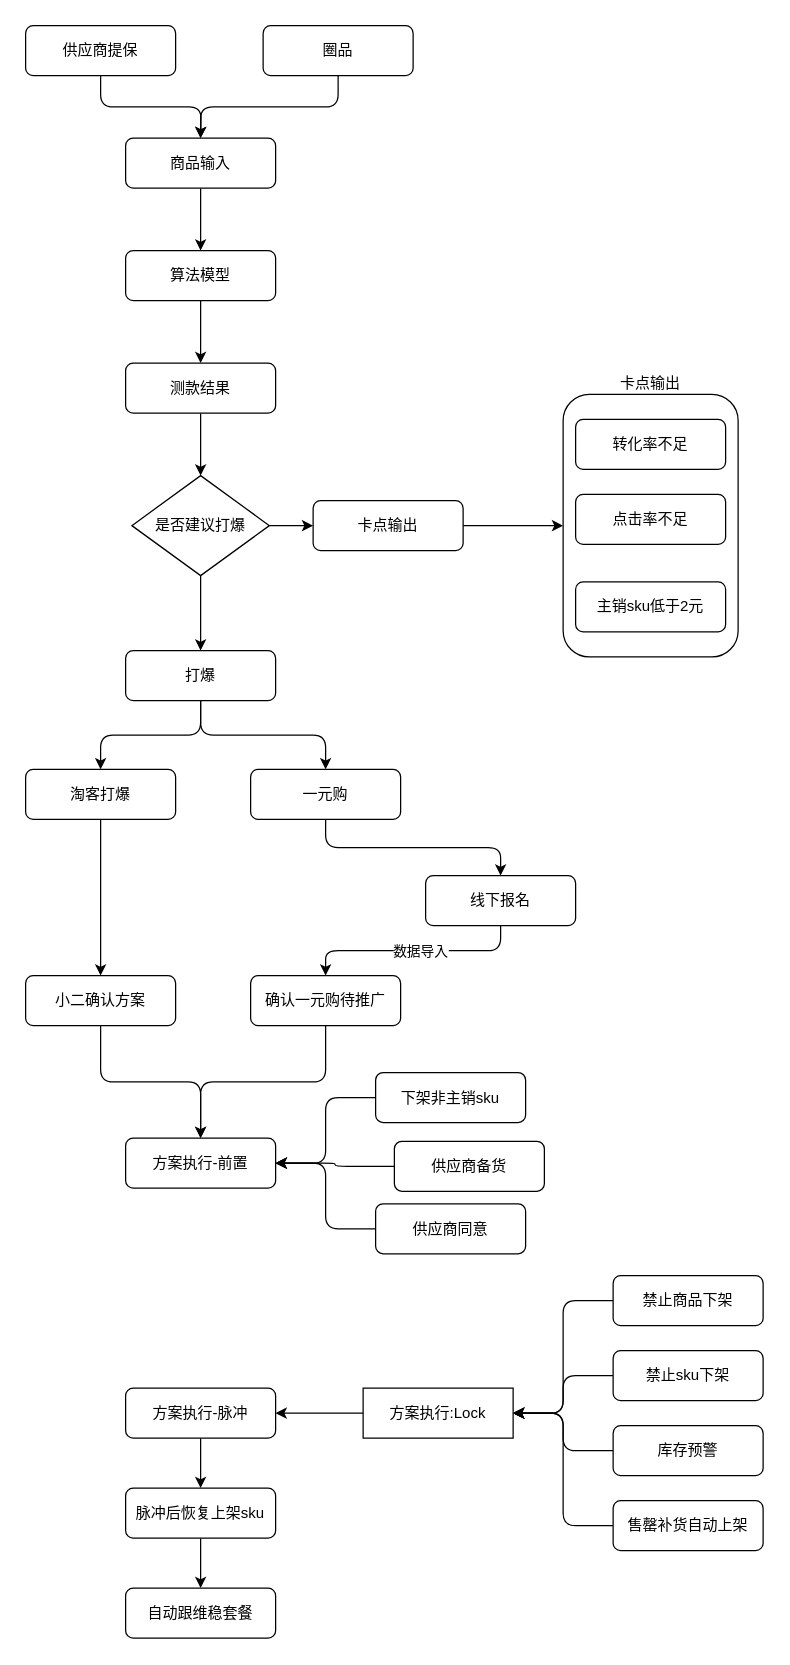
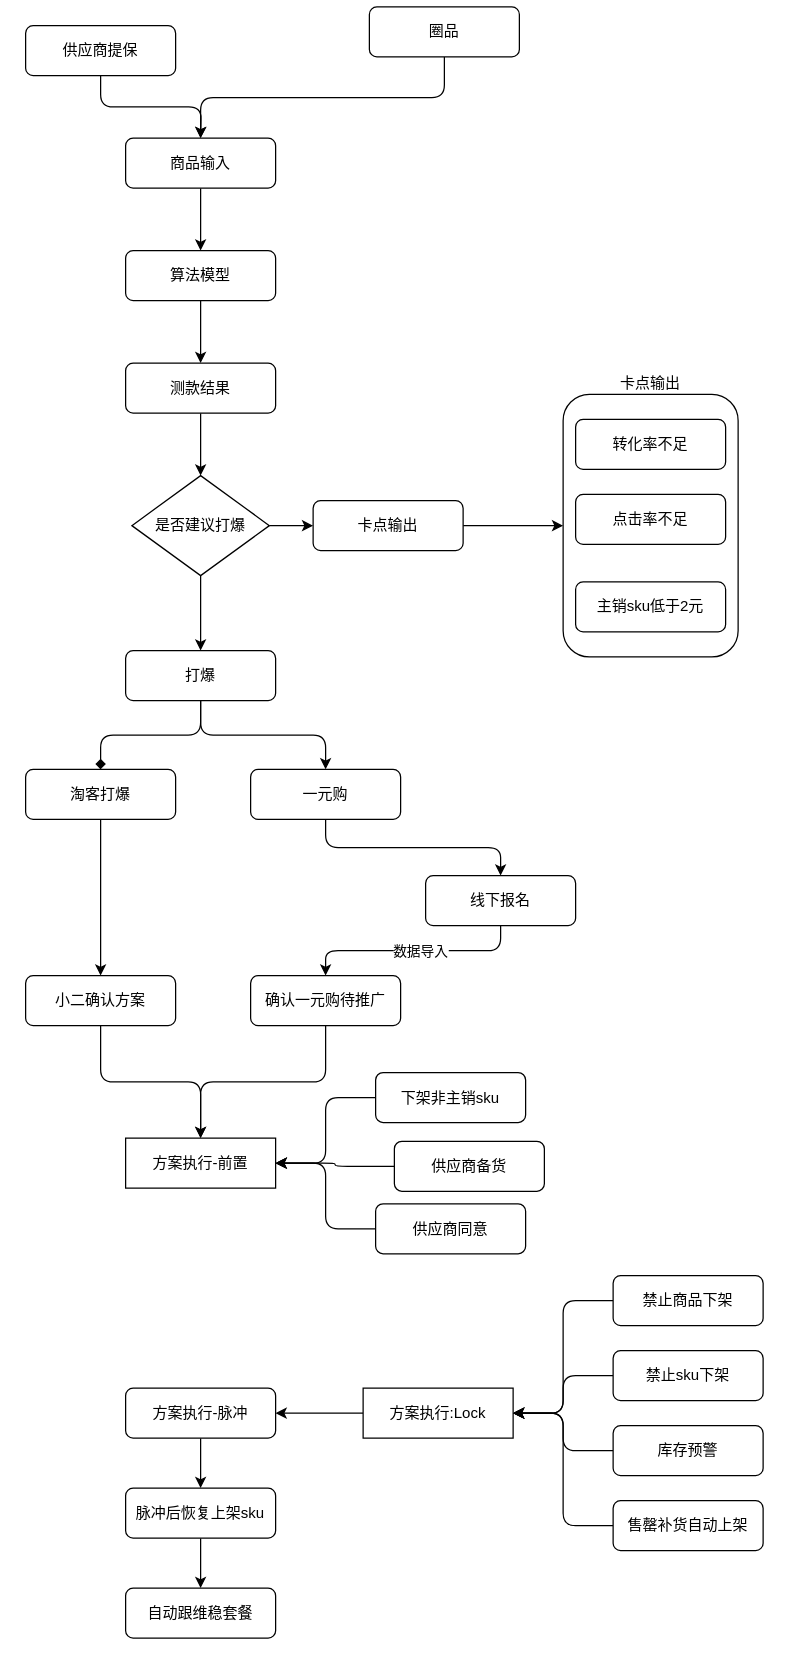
node "圈品": moved (338, 51) -> (444, 32)
edge "打爆" -> "淘客打爆": arrowhead classic -> diamond
node "方案执行-前置": shape rounded rectangle -> rectangle
